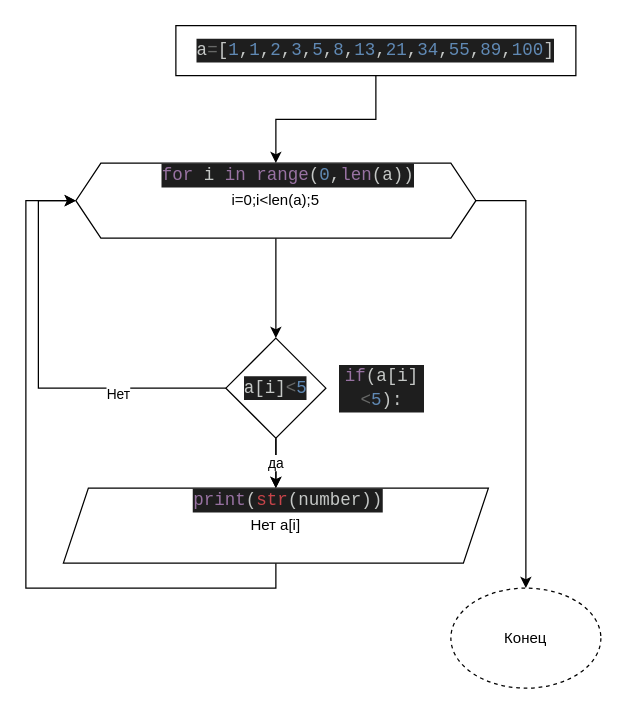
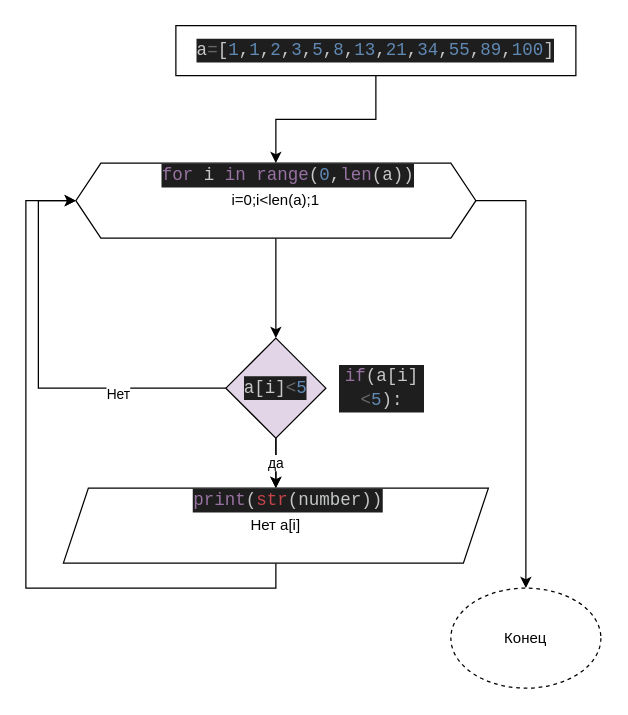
node "i=0;i<len(a);5": label "i=0;i<len(a);5" -> "i=0;i<len(a);1"
node "a[i]<5": fillcolor #ffffff -> #e1d5e7
